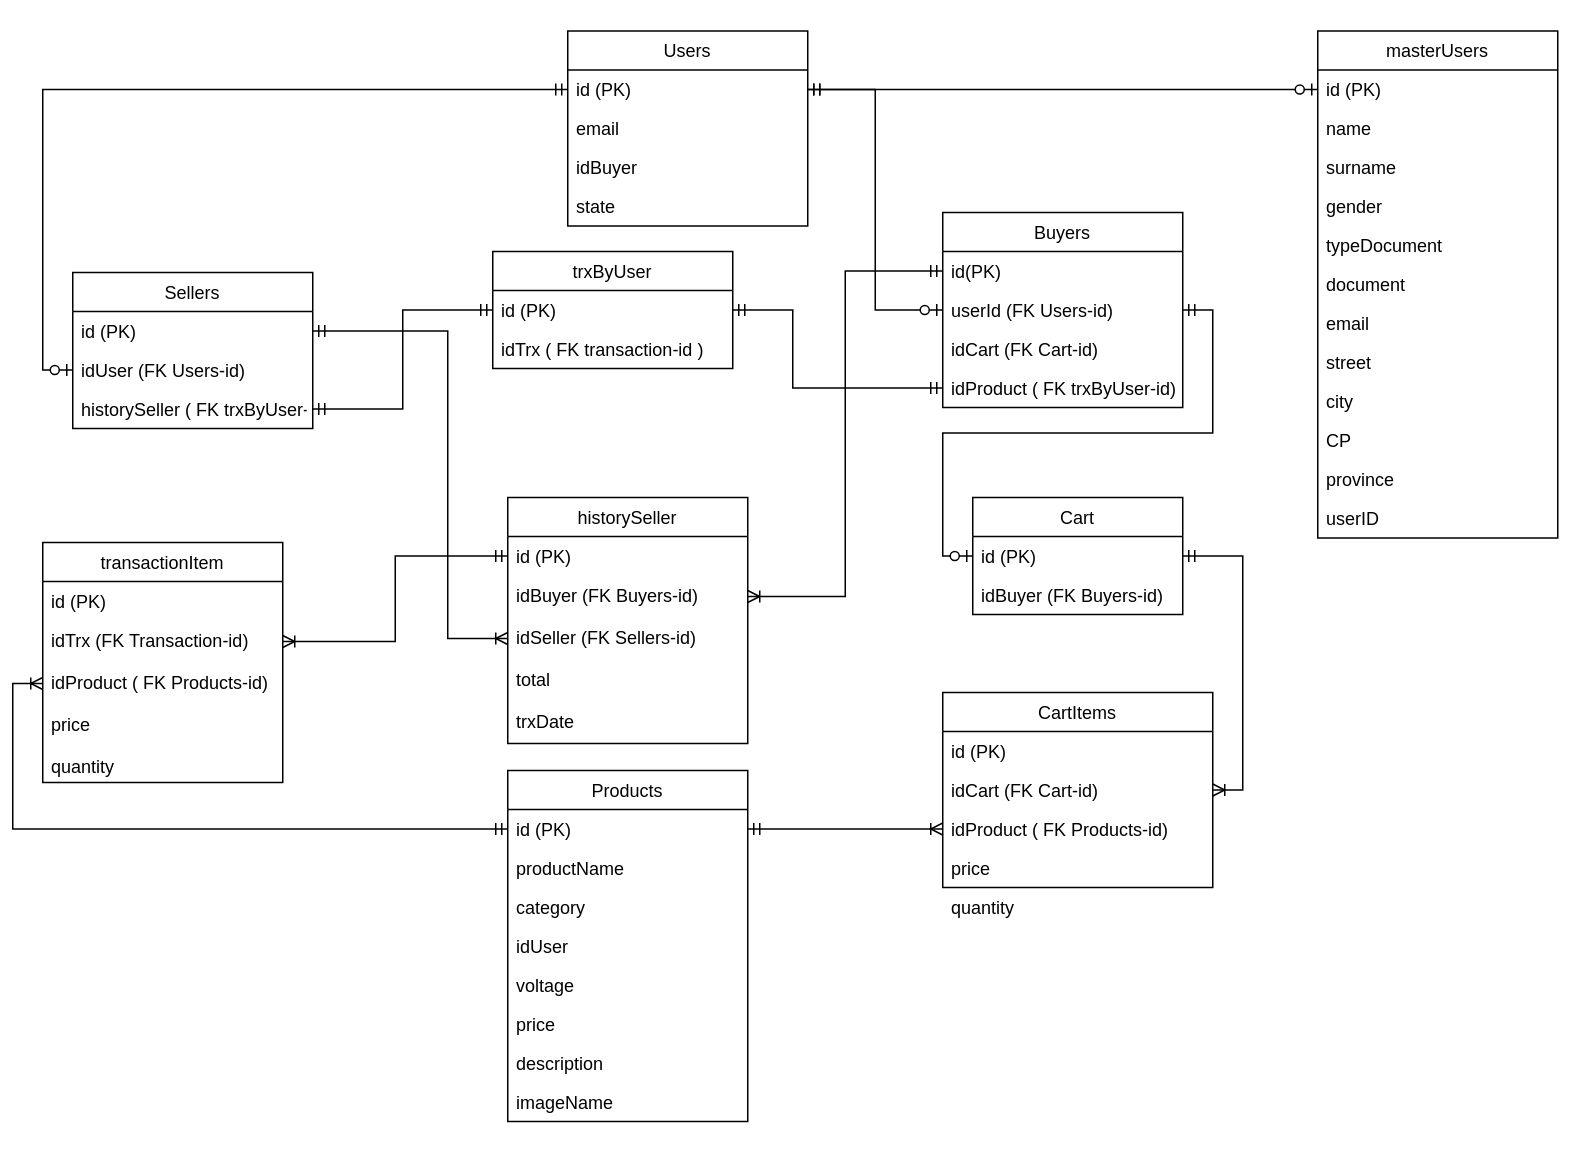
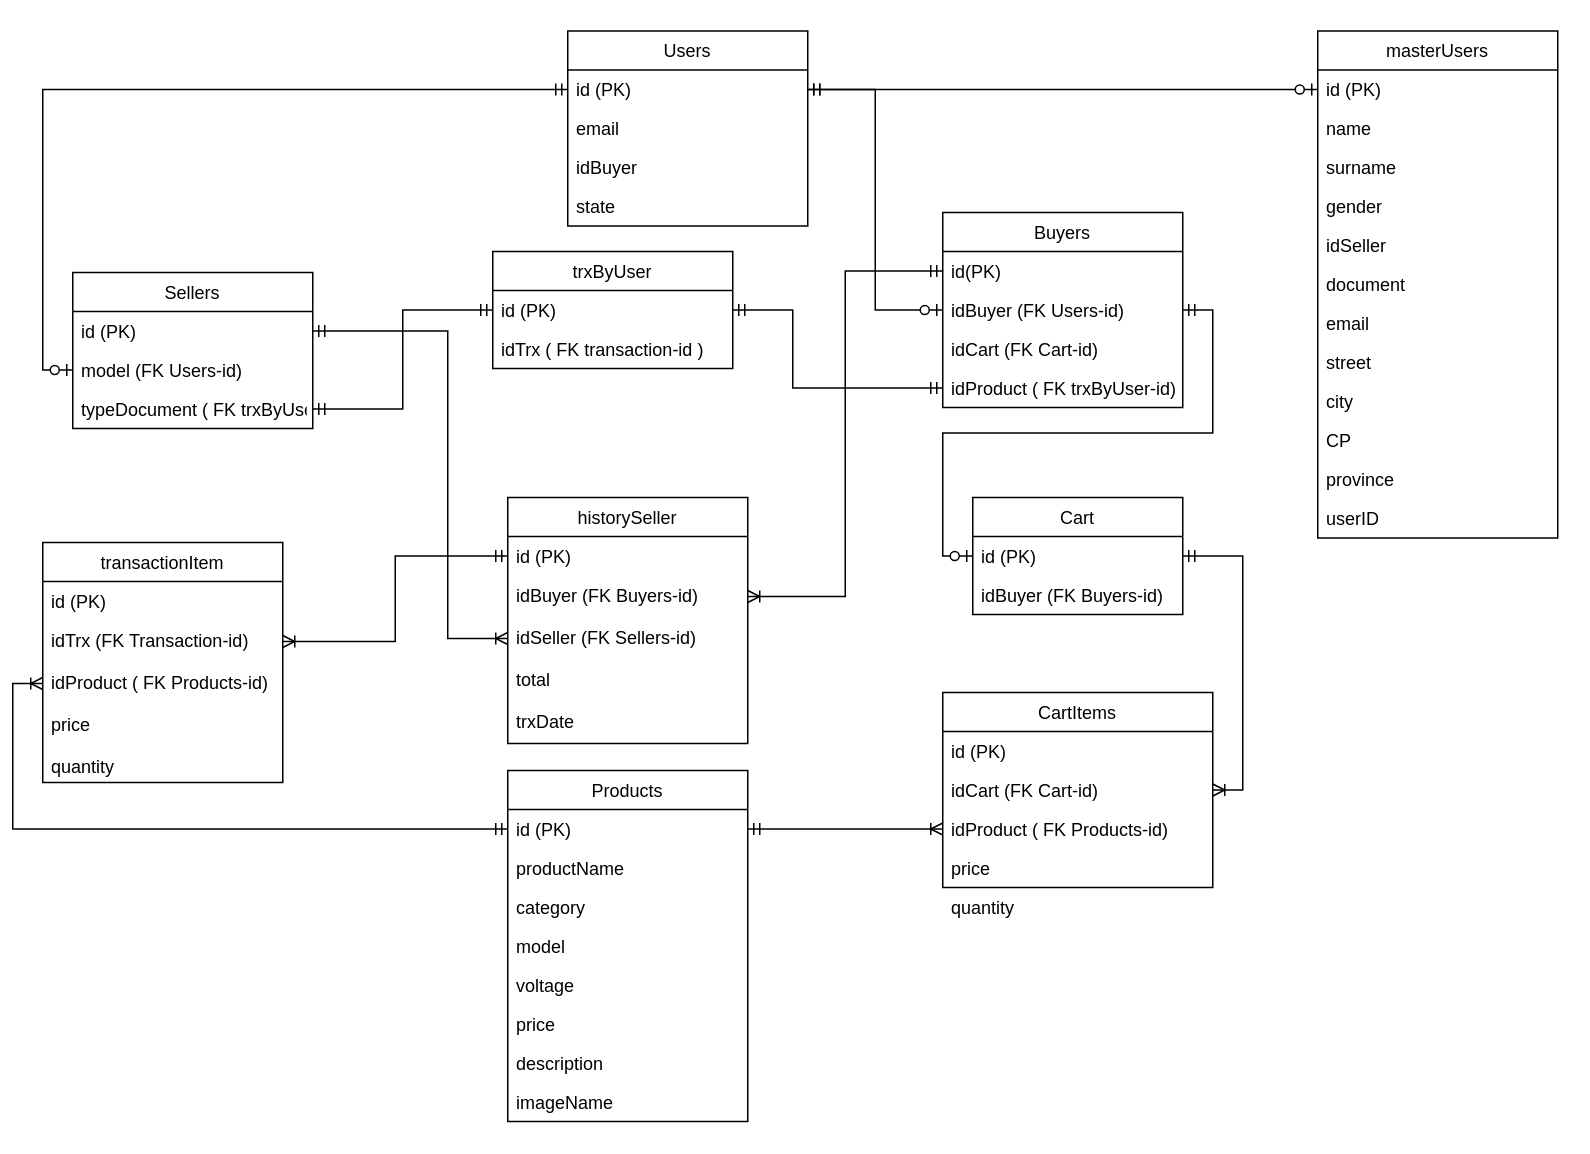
node "typeDocument": label "typeDocument" -> "idSeller"
node "userId (FK Users-id)": label "userId (FK Users-id)" -> "idBuyer (FK Users-id)"
node "idUser (FK Users-id)": label "idUser (FK Users-id)" -> "model (FK Users-id)"
node "historySeller ( FK trxByUser-id)": label "historySeller ( FK trxByUser-id)" -> "typeDocument ( FK trxByUser-id)"
node "idUser": label "idUser" -> "model"
